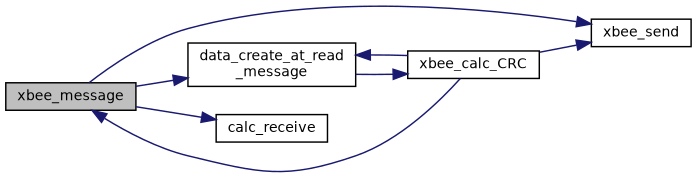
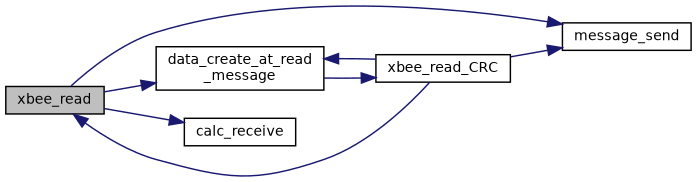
node "xbee_send": label "xbee_send" -> "message_send"
node "xbee_calc_CRC": label "xbee_calc_CRC" -> "xbee_read_CRC"
node "xbee_message": label "xbee_message" -> "xbee_read"
